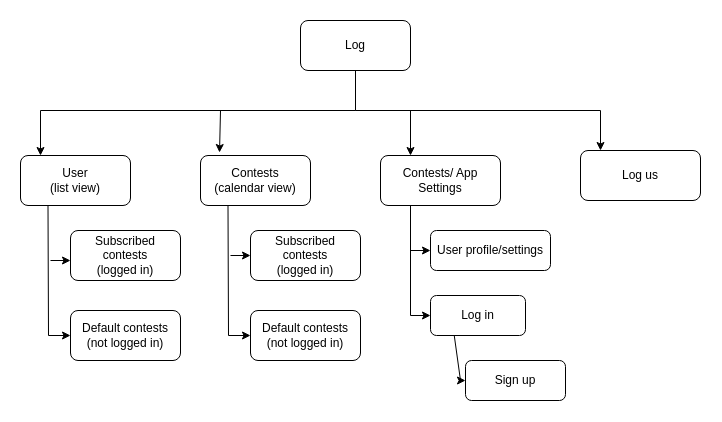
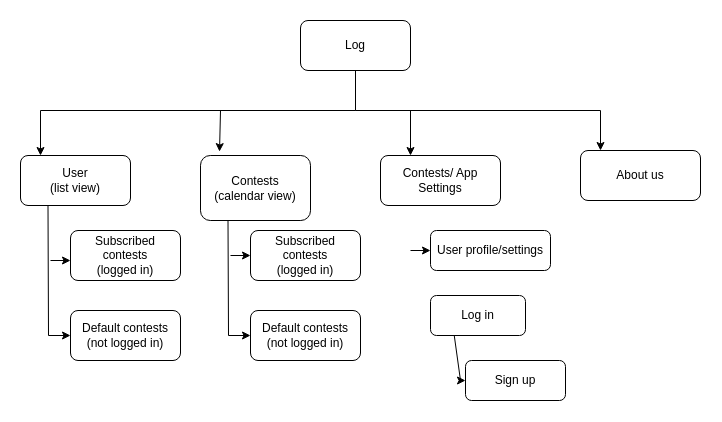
node "Log us": label "Log us" -> "About us"
node "Contests (calendar view)": size 110x50 -> 110x65
edge "Contests/ App Settings" -> "Log in": removed
